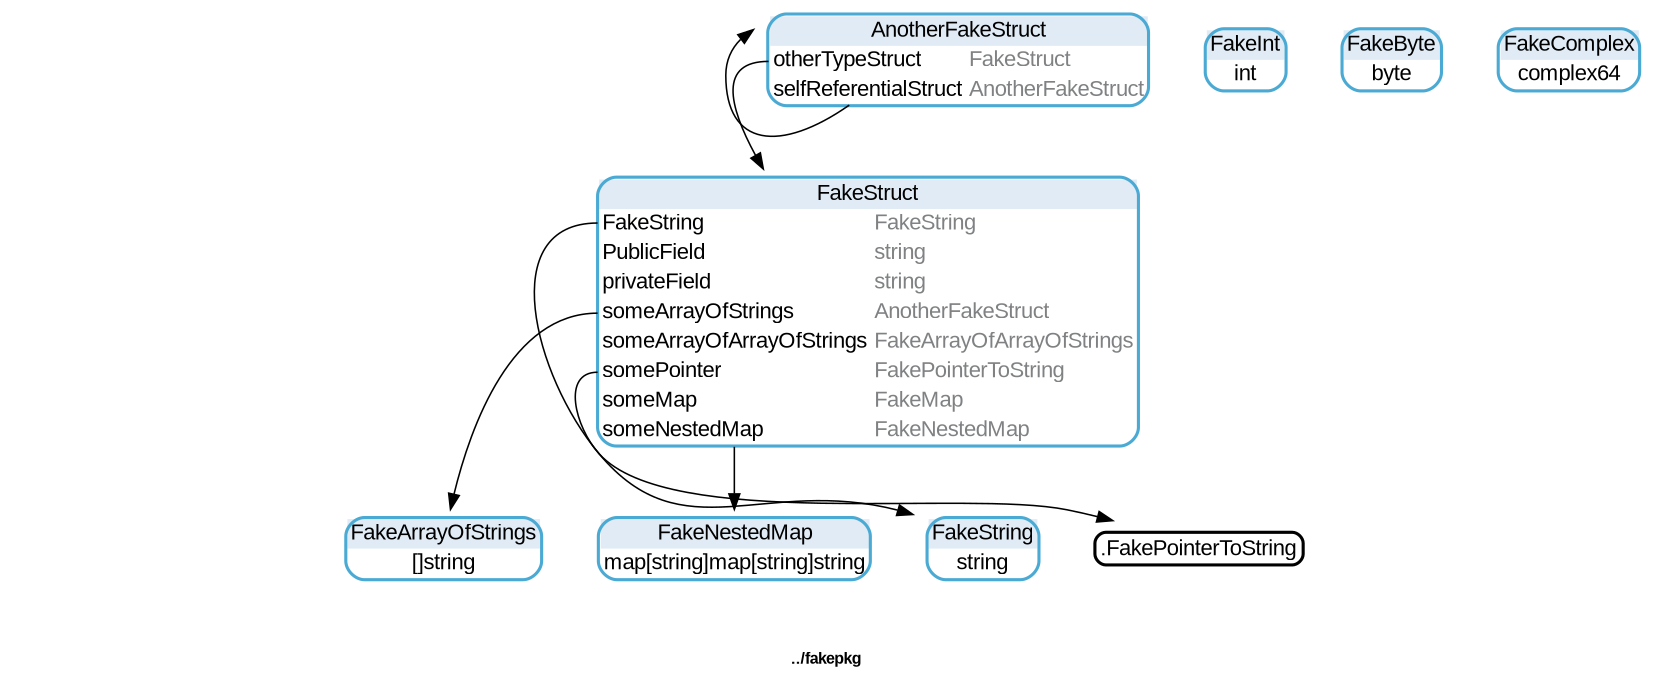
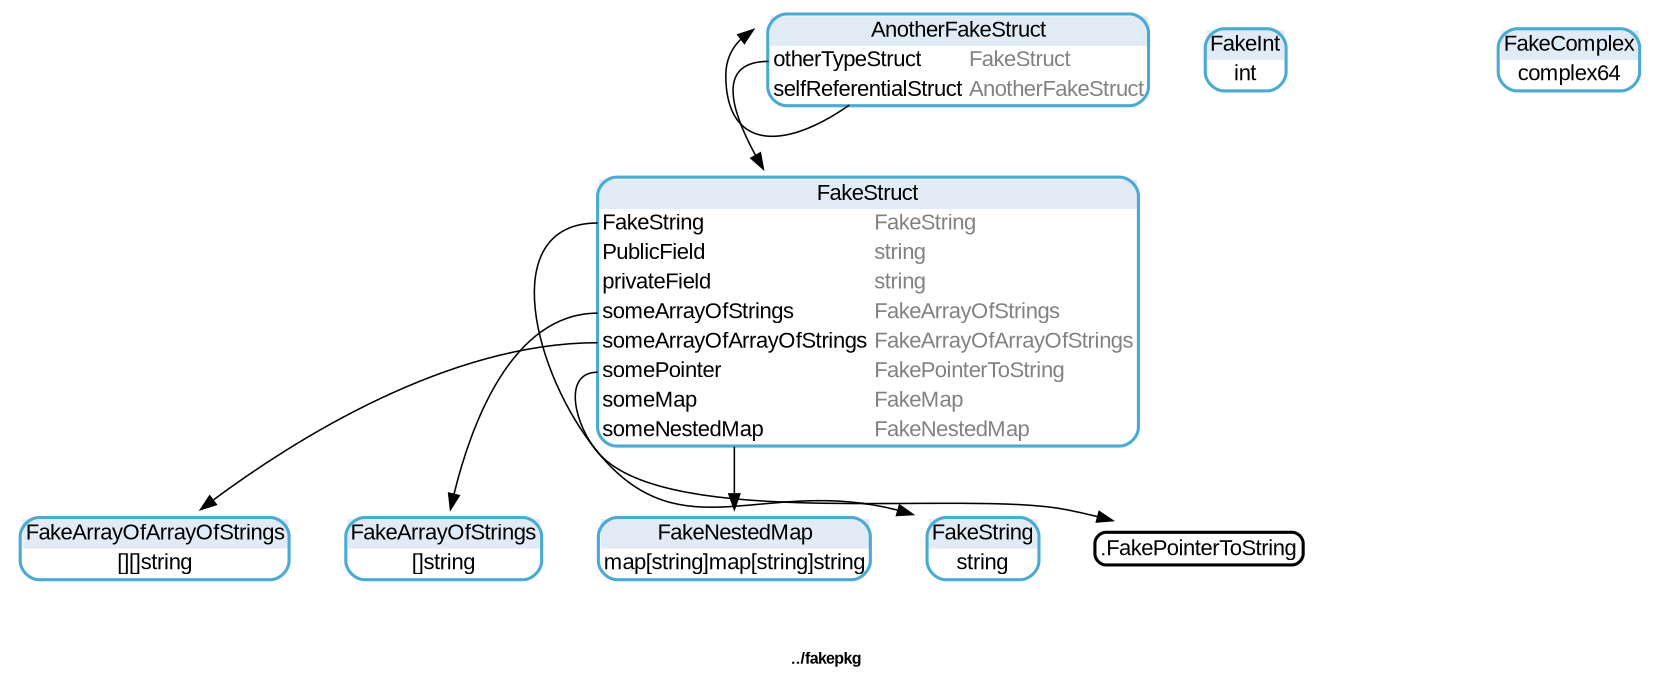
node "FakeByte": removed
node "FakeStruct": text "AnotherFakeStruct" -> "FakeArrayOfStrings"
node "FakeArrayOfArrayOfStrings": added
